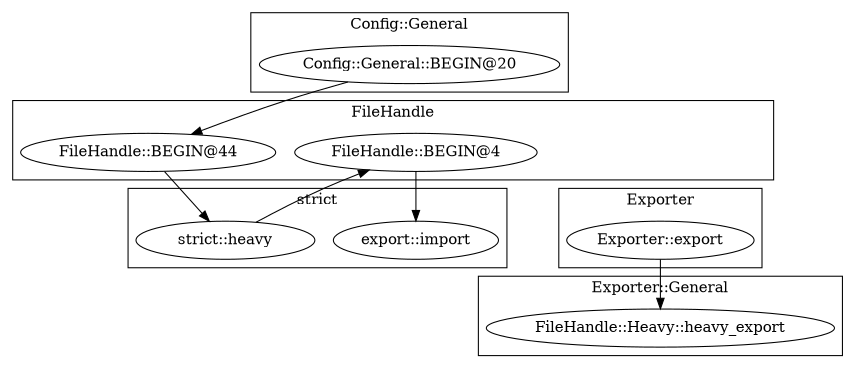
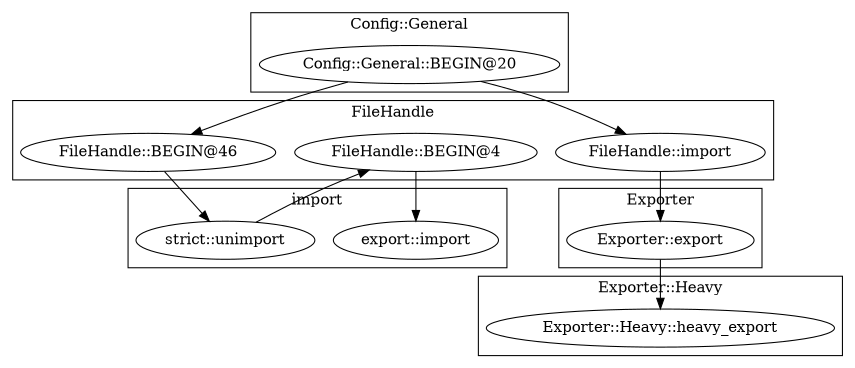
node "FileHandle::BEGIN@44": label "FileHandle::BEGIN@44" -> "FileHandle::BEGIN@46"
node "FileHandle::import": added
cluster "strict": label "strict" -> "import"
node "strict::heavy": label "strict::heavy" -> "strict::unimport"
cluster "Exporter::General": label "Exporter::General" -> "Exporter::Heavy"
node "FileHandle::Heavy::heavy_export": label "FileHandle::Heavy::heavy_export" -> "Exporter::Heavy::heavy_export"
